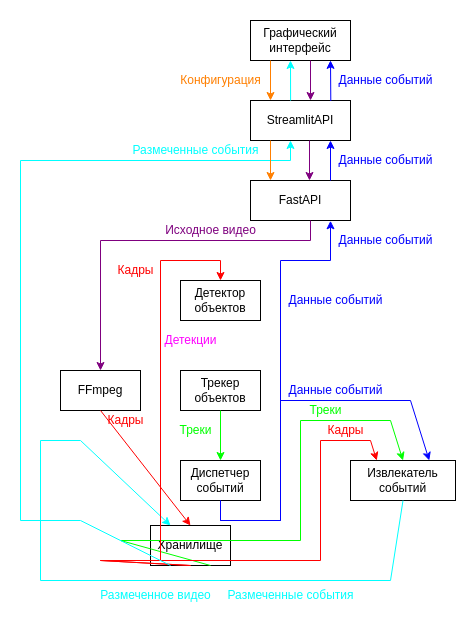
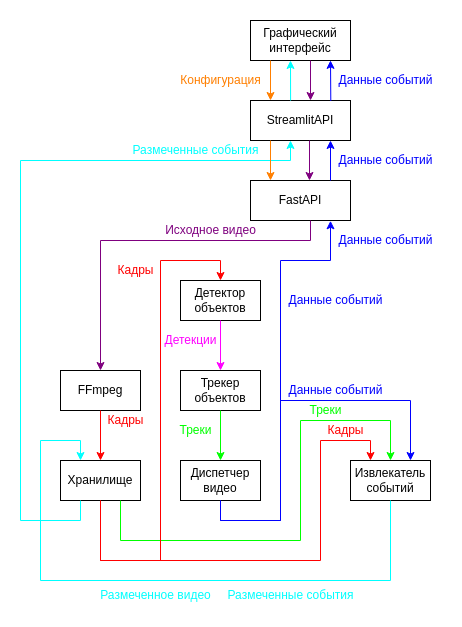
edge "Детектор объектов" -> "Трекер объектов": added
node "Диспетчер событий": label "Диспетчер событий" -> "Диспетчер видео"
node "Извлекатель событий": size 105x40 -> 80x40
node "Хранилище": moved (191, 546) -> (101, 481)
